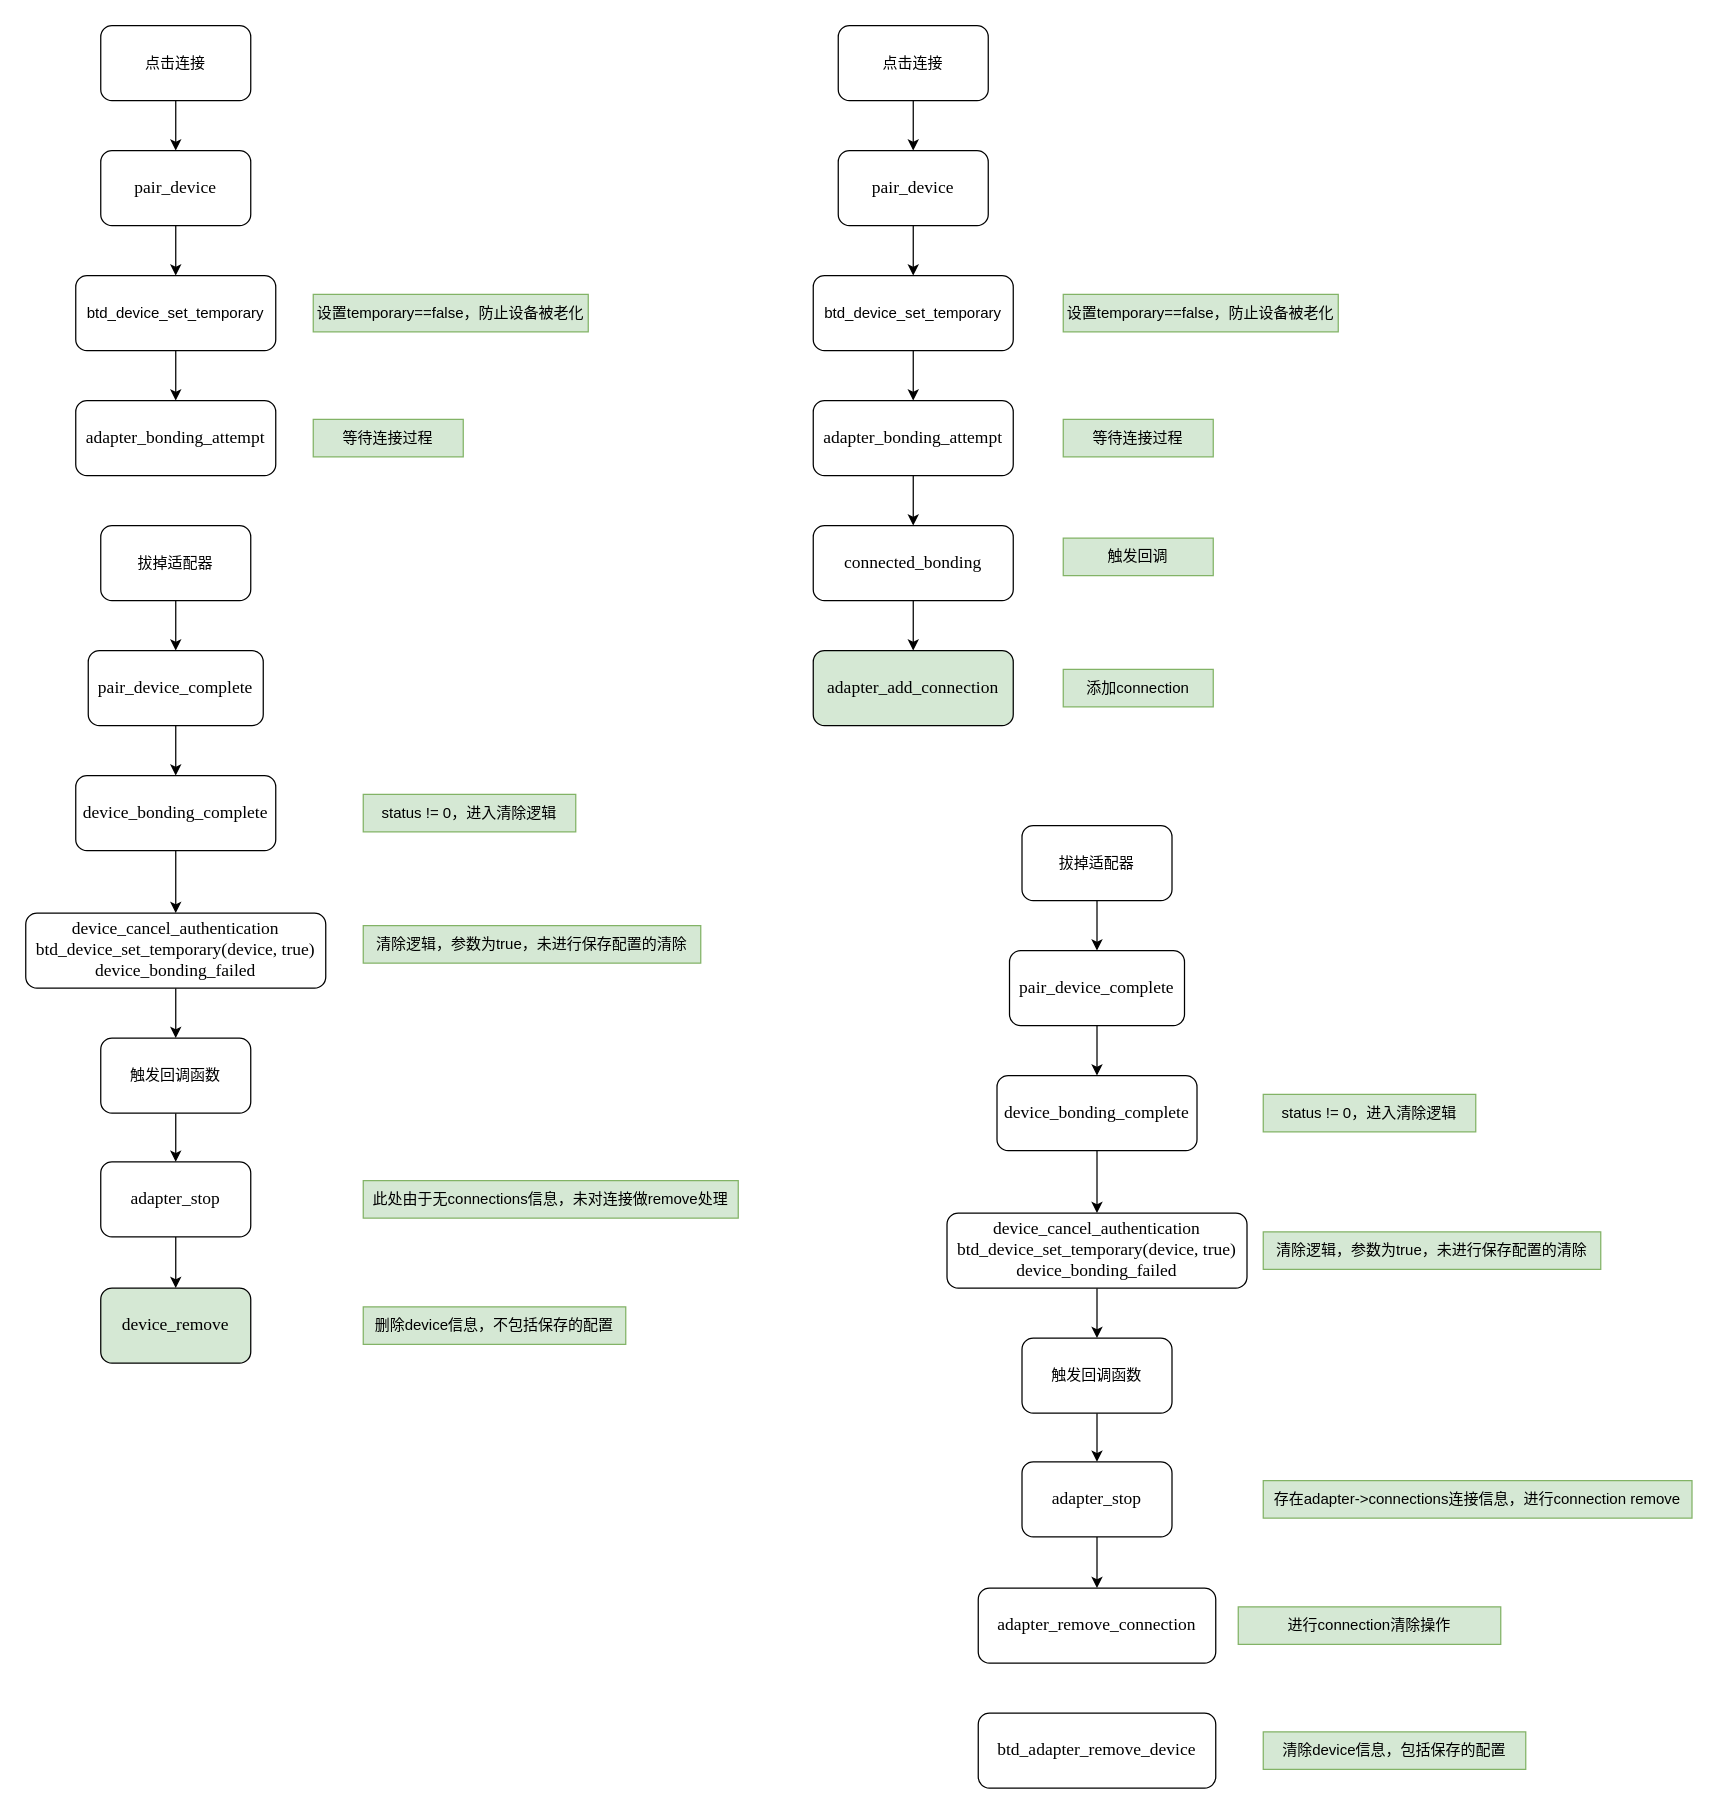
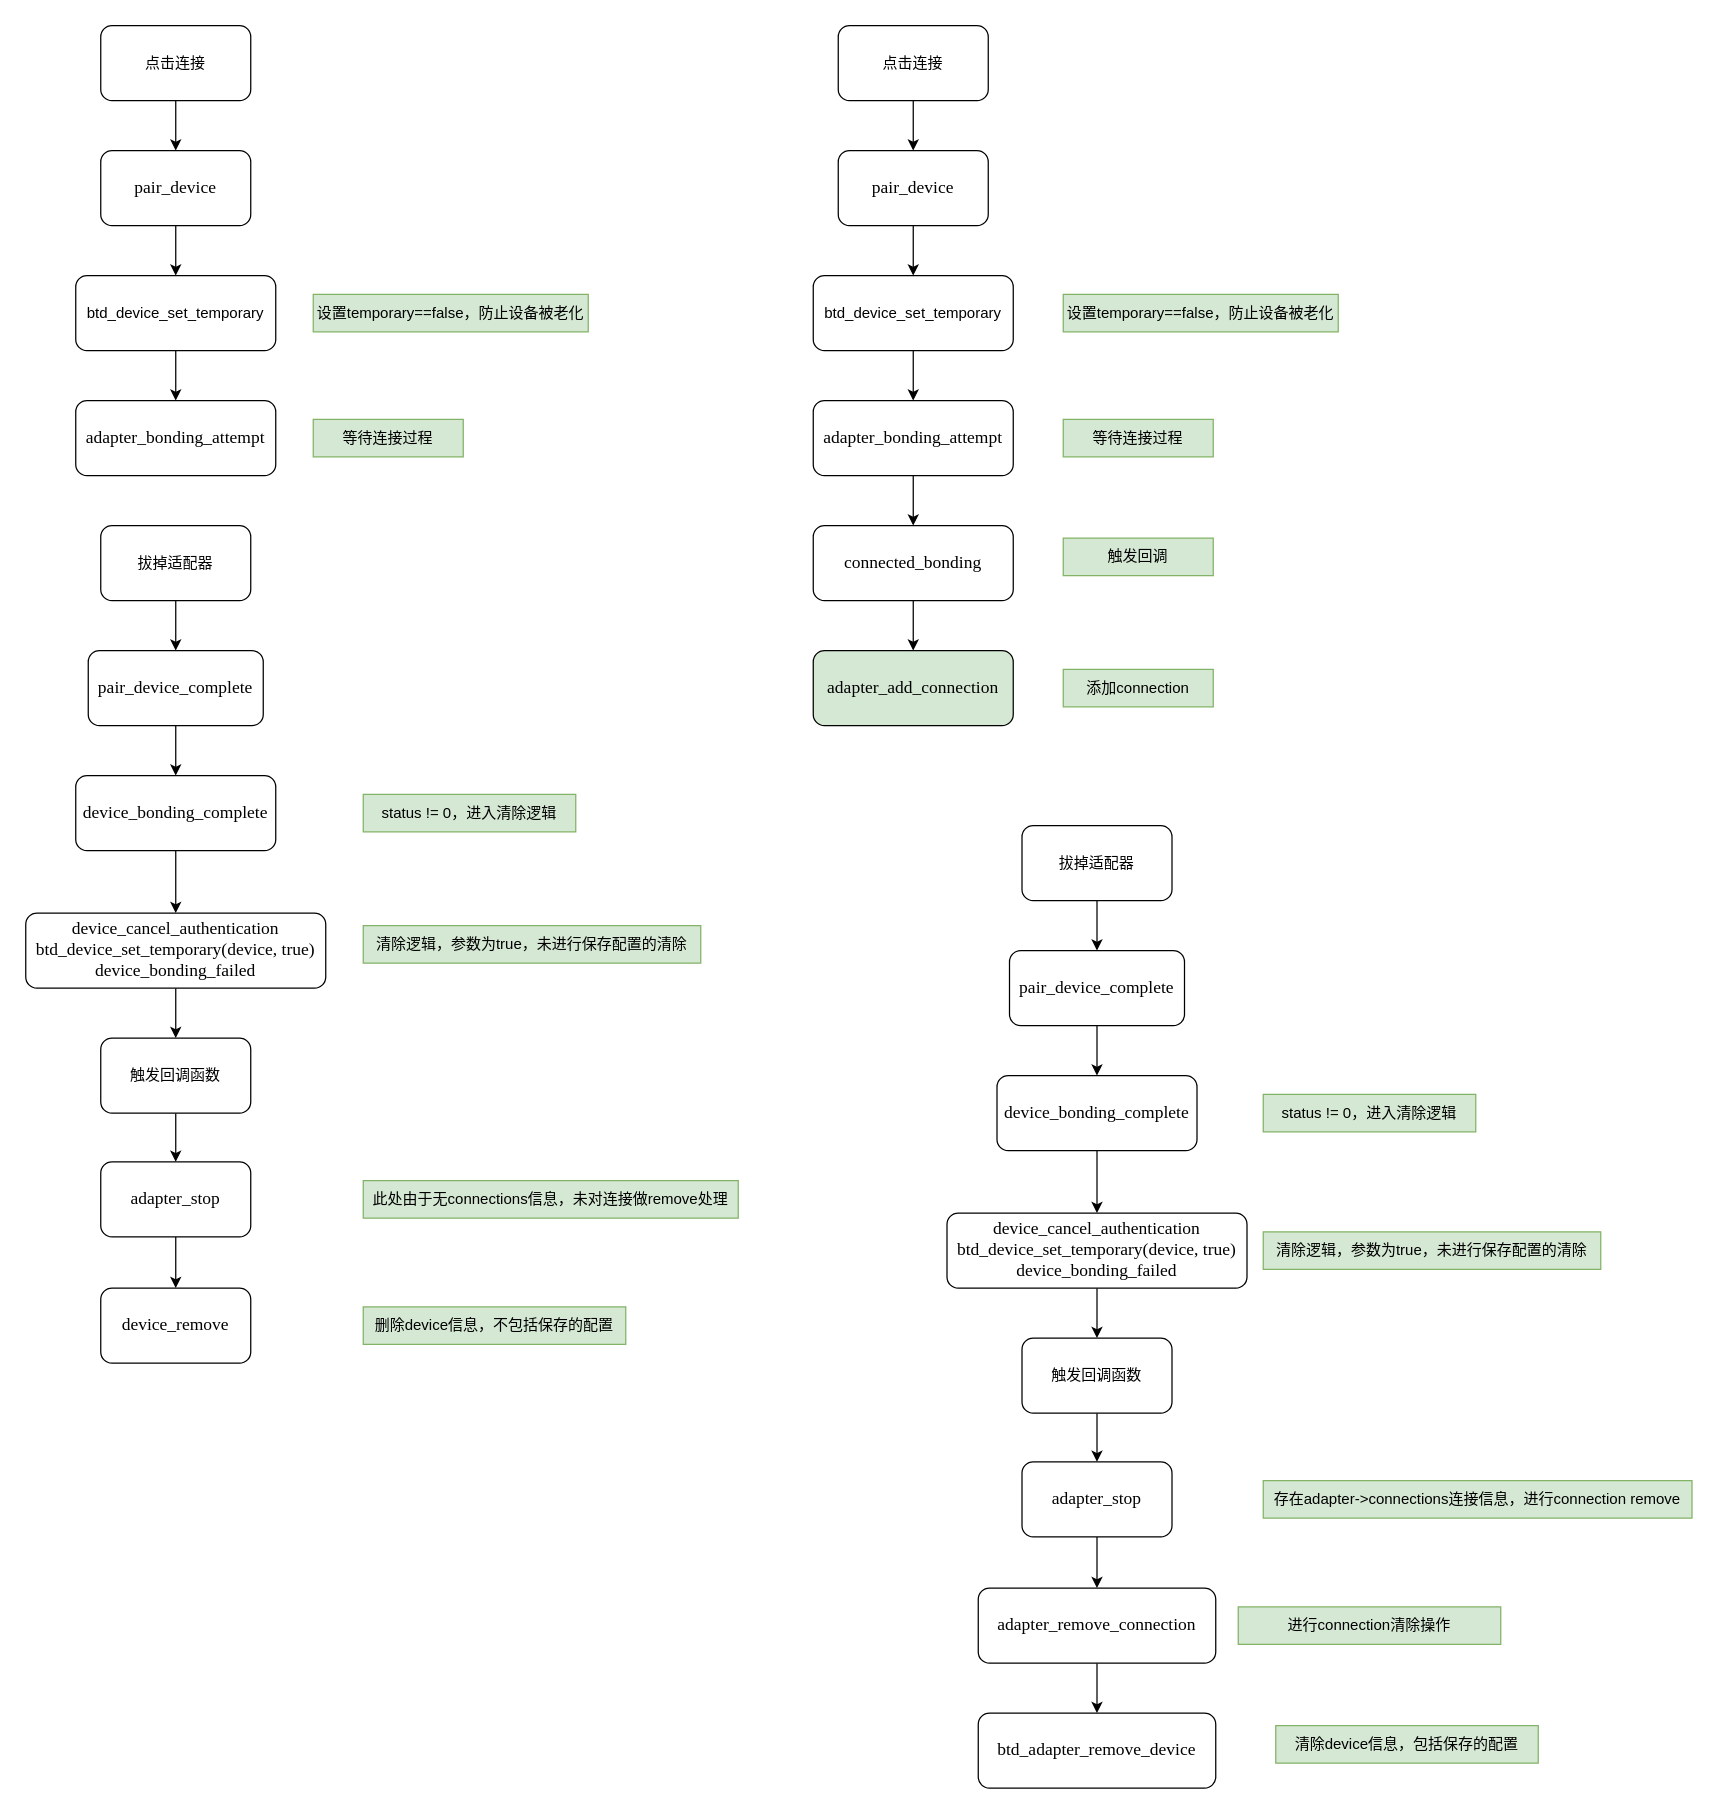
node "device_remove": fillcolor #d5e8d4 -> #ffffff
edge "adapter_remove_connection" -> "btd_adapter_remove_device": added
node "清除device信息，包括保存的配置": moved (1394, 1751) -> (1407, 1744)
